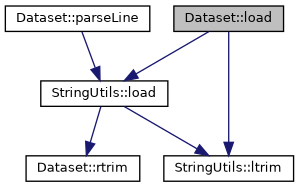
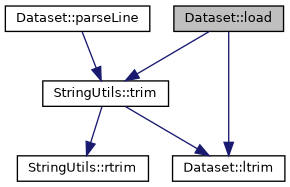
node "StringUtils::load": label "StringUtils::load" -> "StringUtils::trim"
node "Dataset::rtrim": label "Dataset::rtrim" -> "StringUtils::rtrim"
node "StringUtils::ltrim": label "StringUtils::ltrim" -> "Dataset::ltrim"
